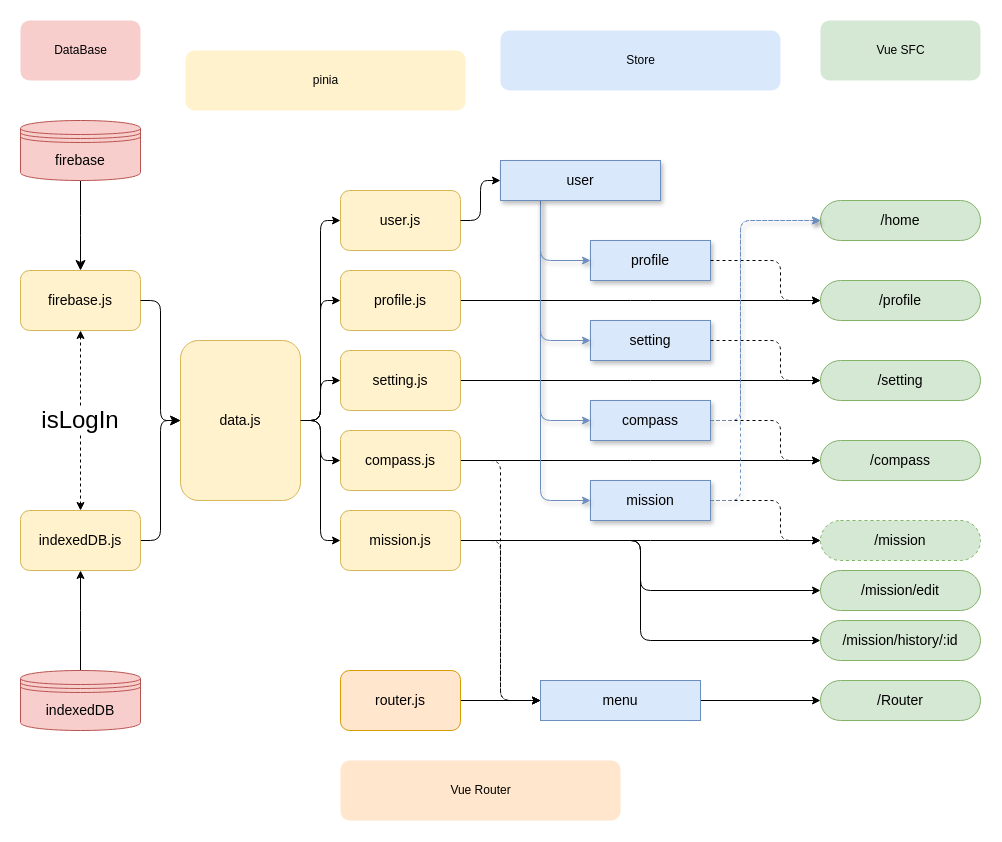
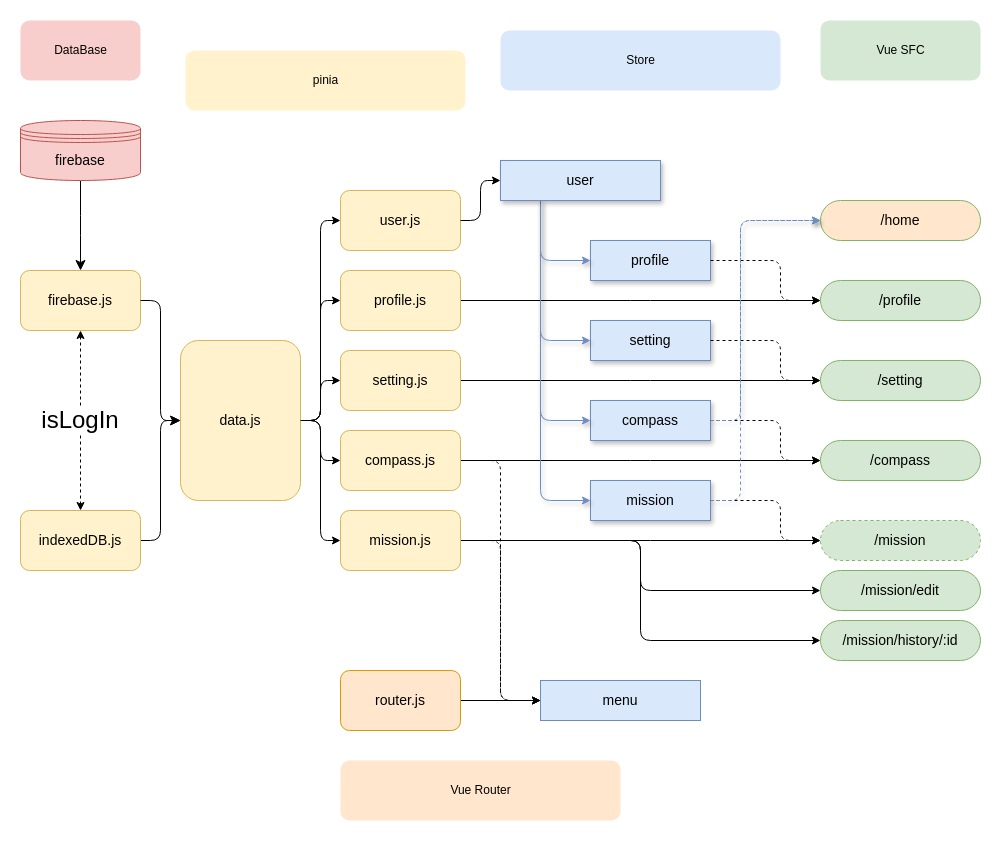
node "/home": fillcolor #d5e8d4 -> #ffe6cc
edge "indexedDB" -> "indexedDB.js": removed
node "indexedDB": removed
edge "menu" -> "/Router": removed
node "/Router": removed
